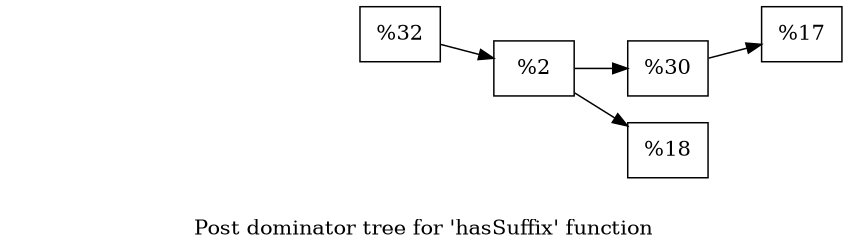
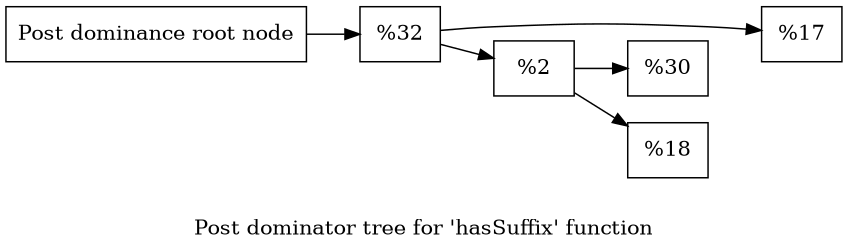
node "Post dominance root node": added
edge "%30" -> "%17": now "%32" -> "%17"
